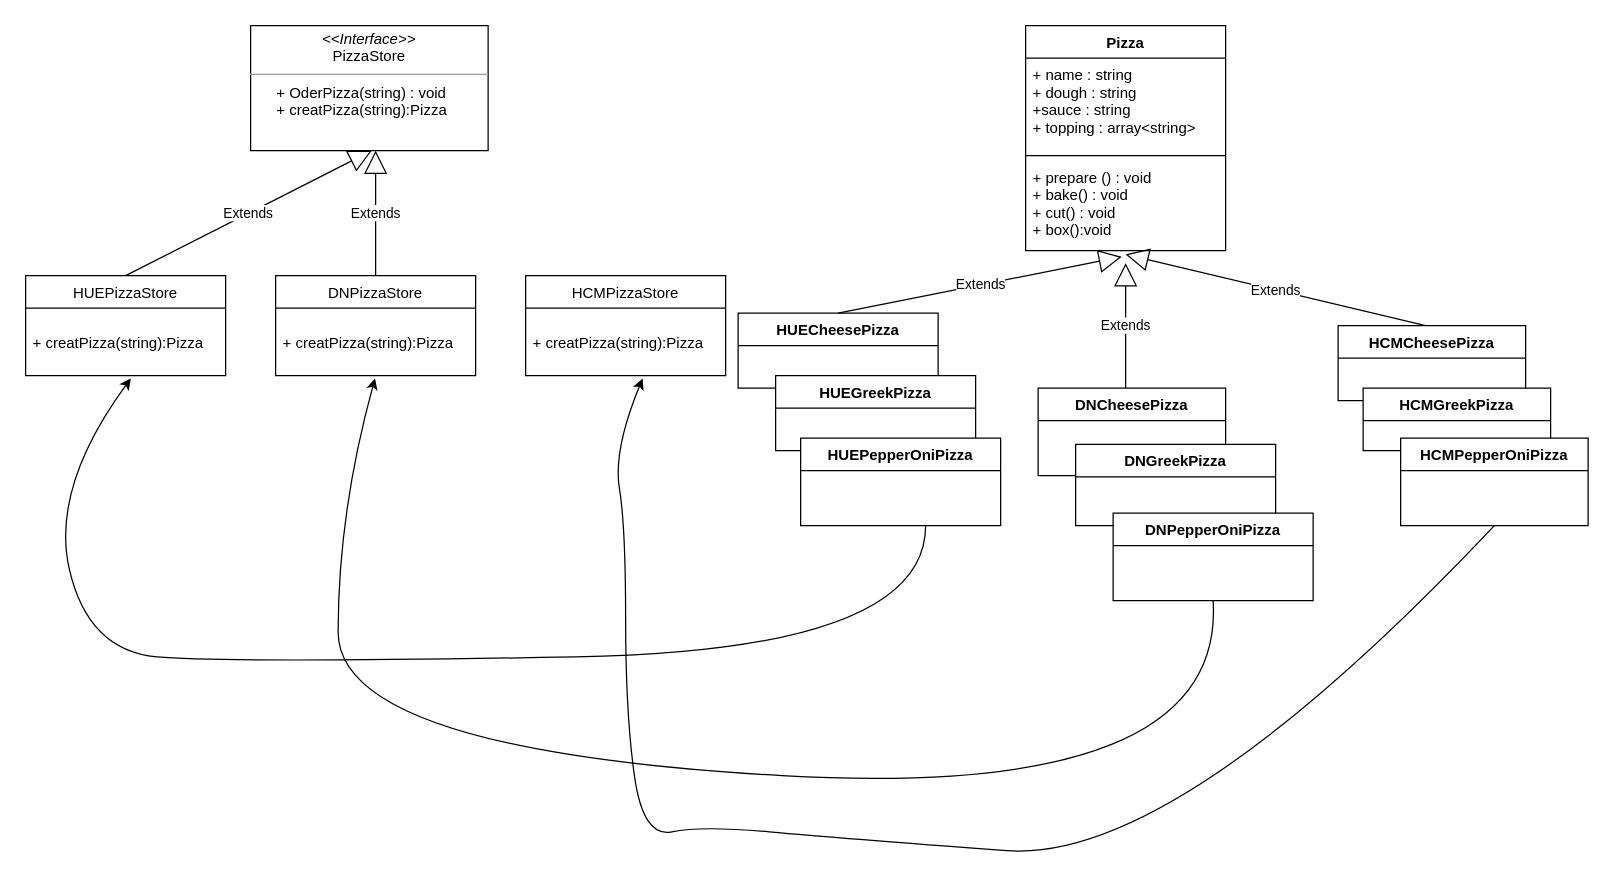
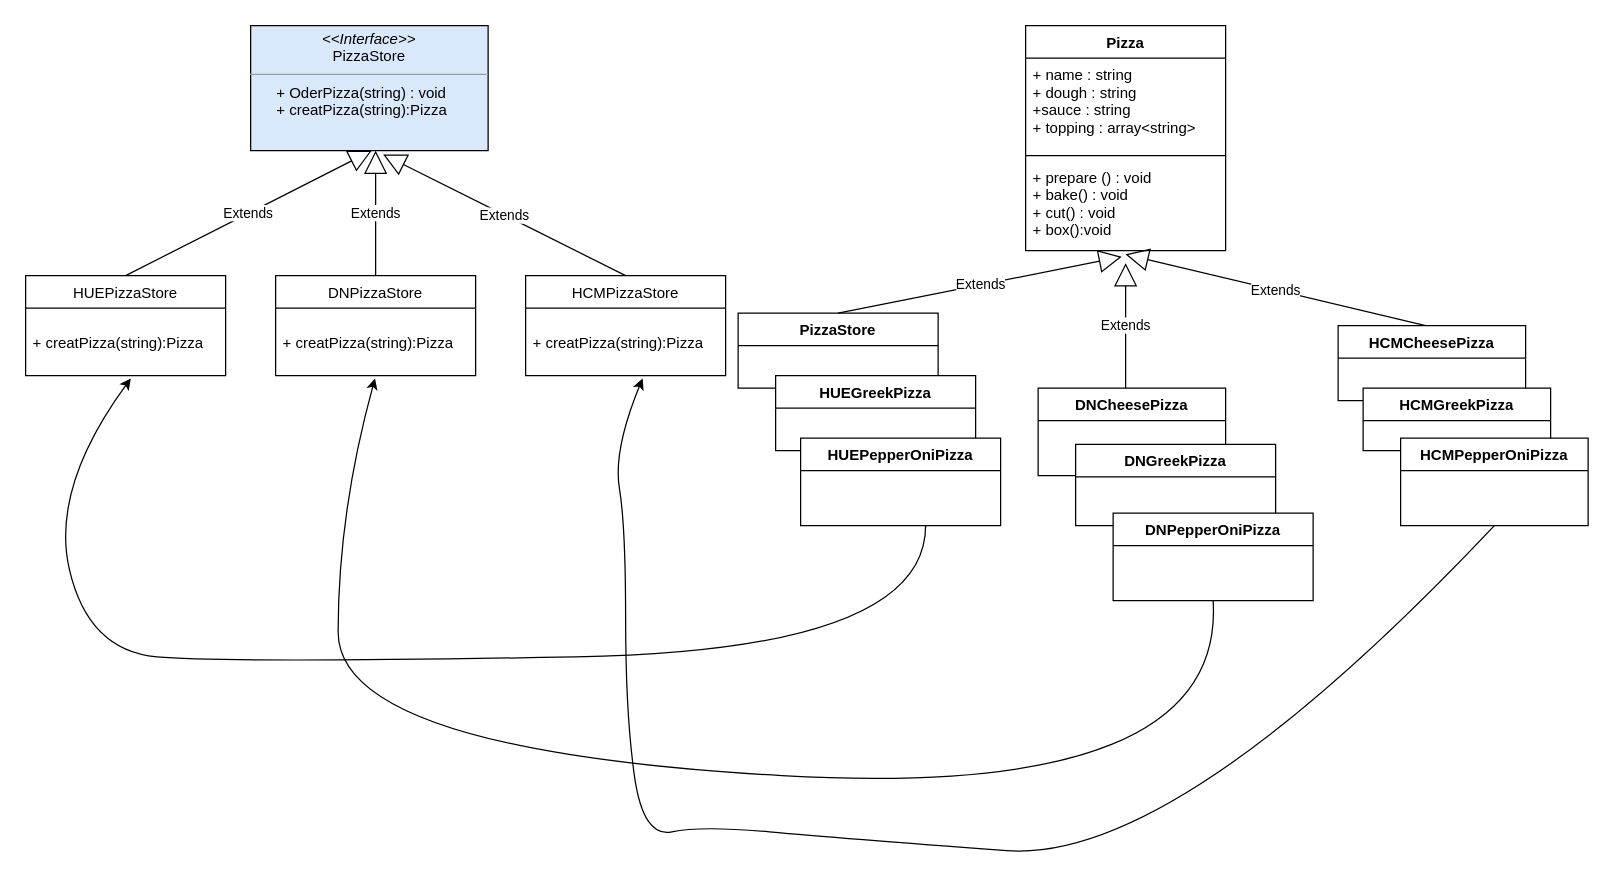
node "<<Interface>> PizzaStore": fillcolor #ffffff -> #dae8fc
edge "HCMPizzaStore" -> "<<Interface>> PizzaStore": added, label "Extends"
node "HUECheesePizza": label "HUECheesePizza" -> "PizzaStore"
